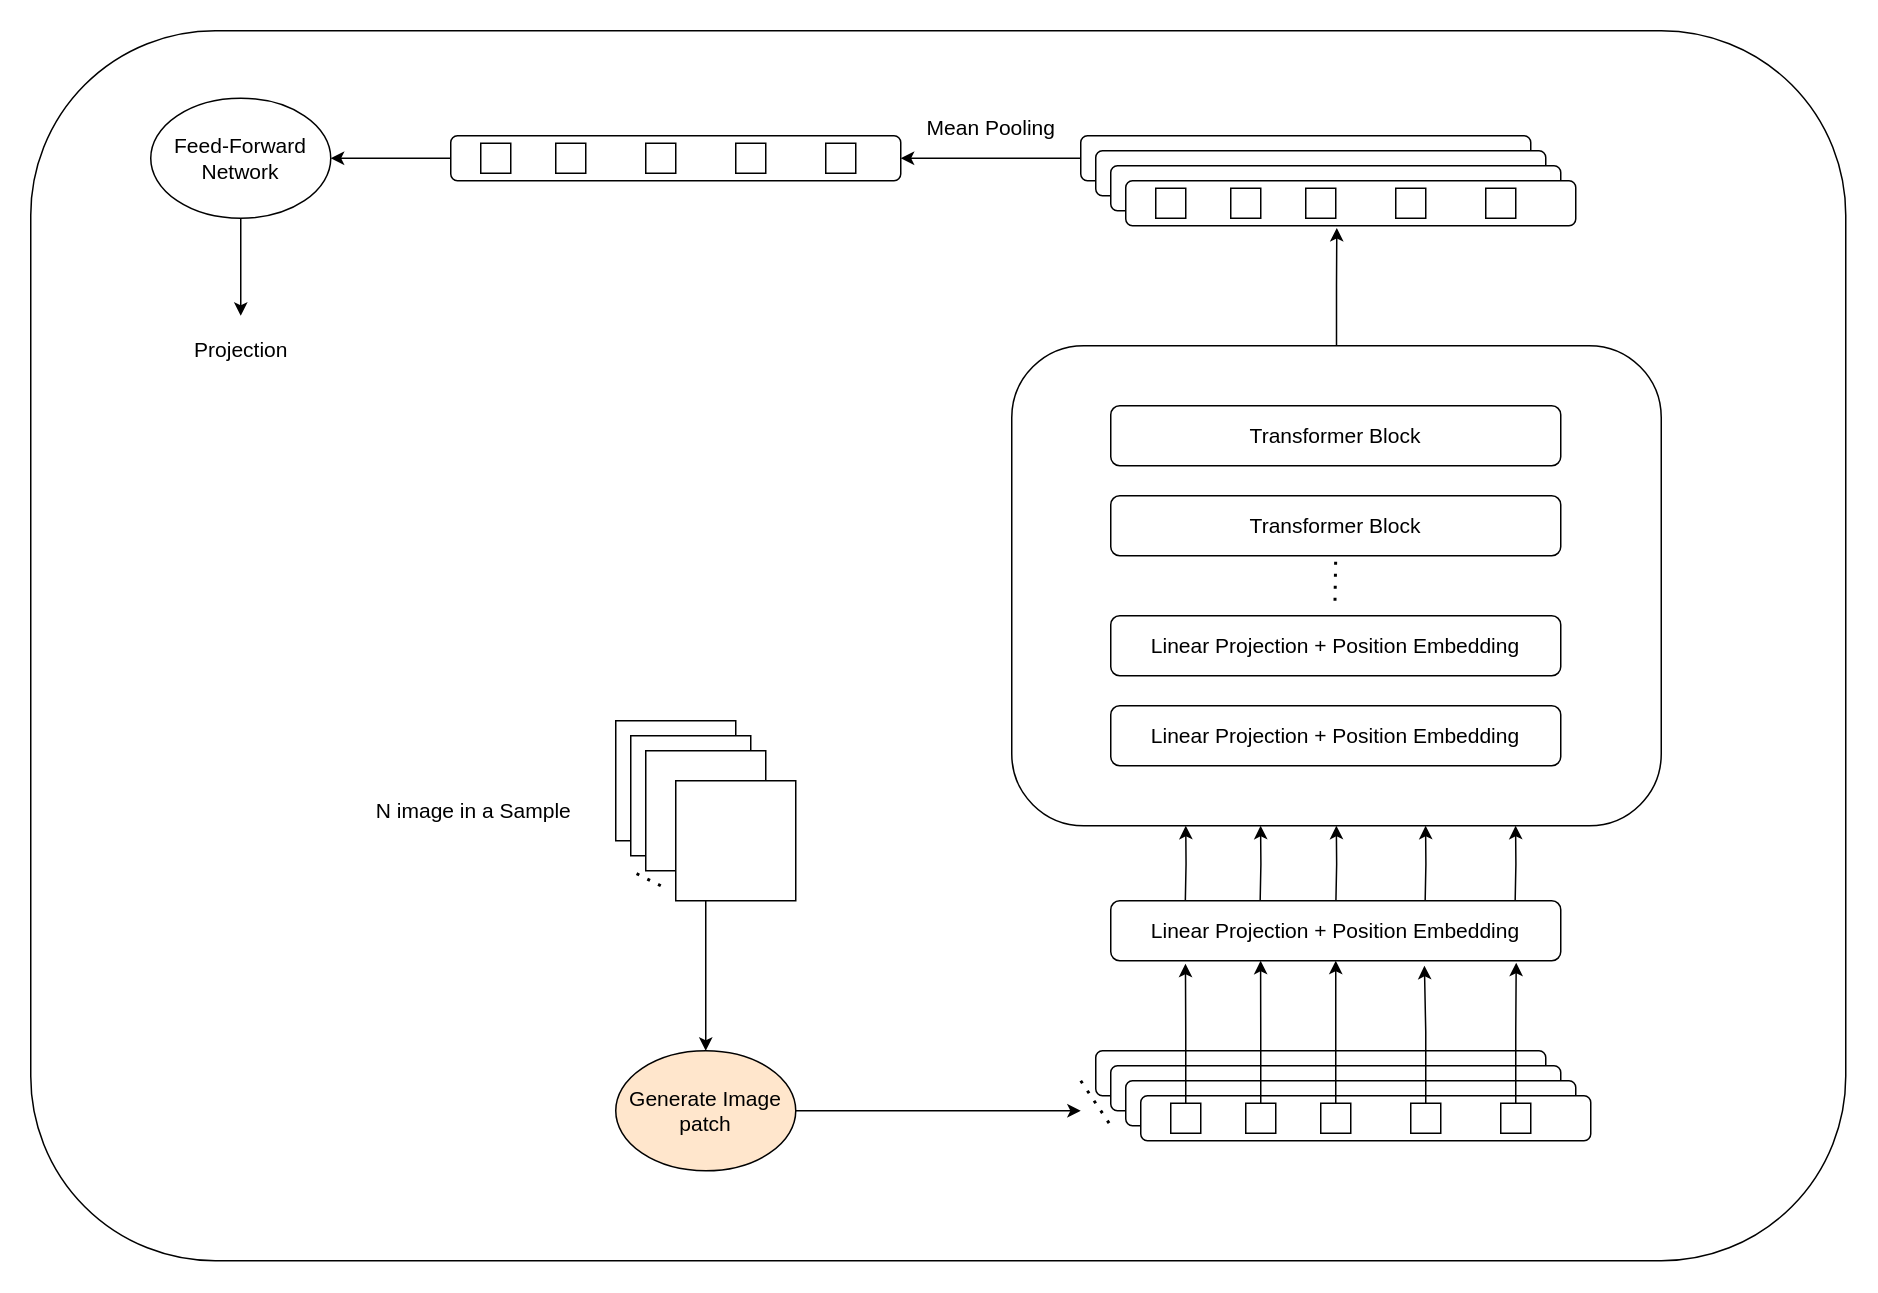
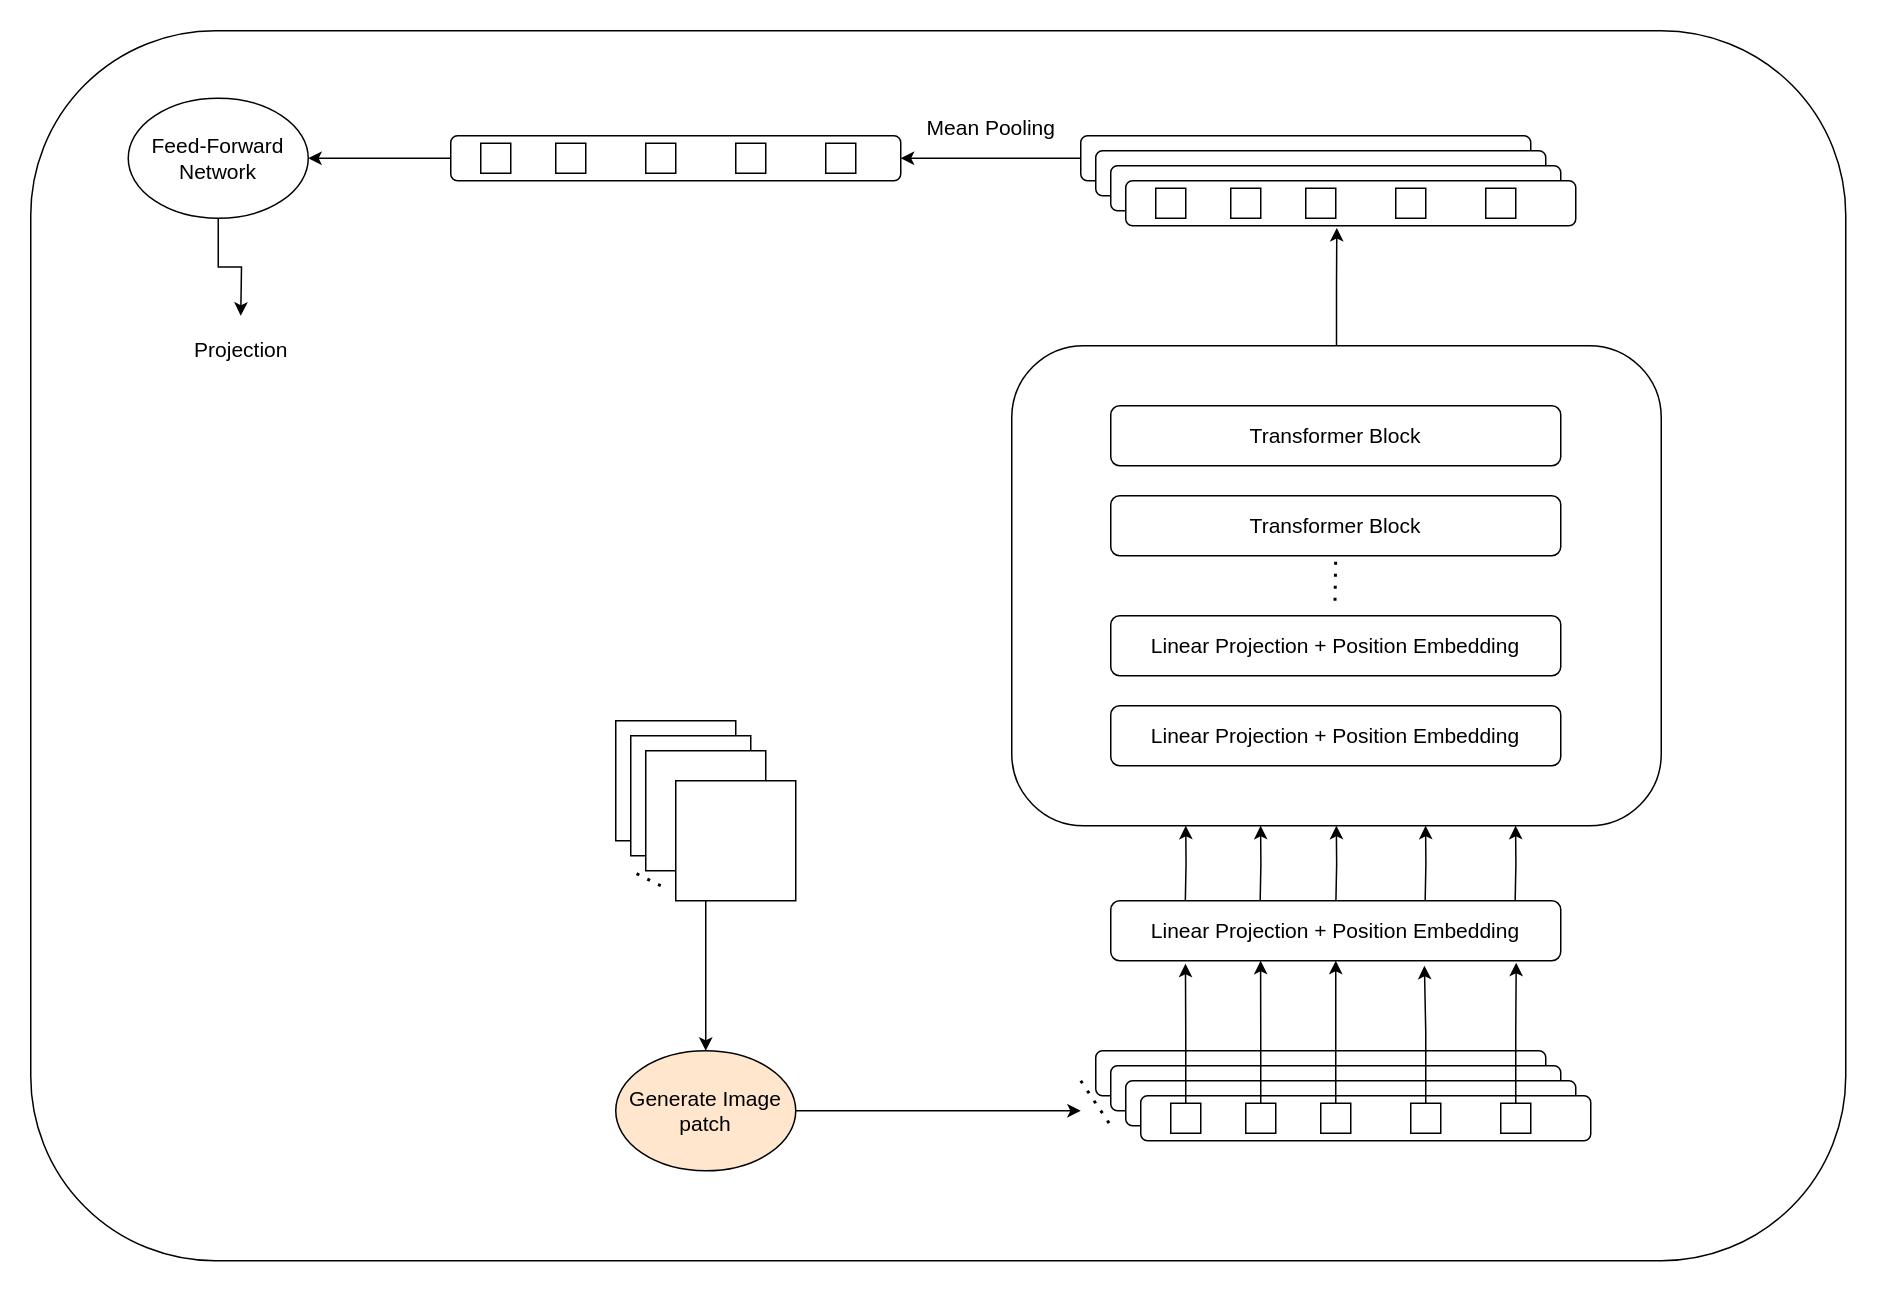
node "Feed-Forward Network": moved (241, 158) -> (218, 158)
node "N image in a Sample": removed
